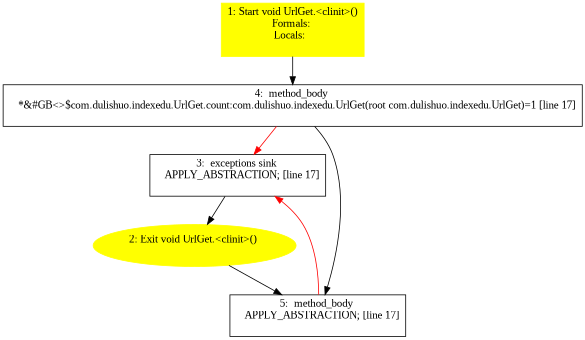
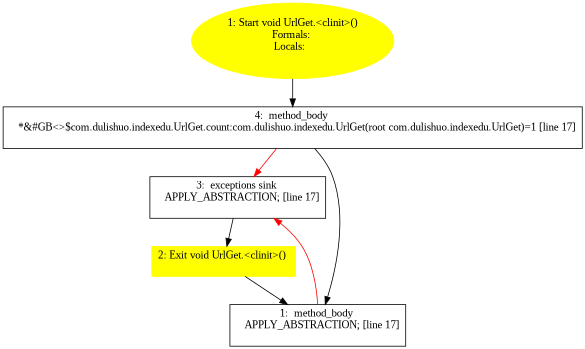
node "1: Start void UrlGet.<clinit>() Formals: Locals:": shape box -> ellipse
node "2: Exit void UrlGet.<clinit>()": shape ellipse -> box
node "5:  method_body APPLY_ABSTRACTION; [line 17]": label "5:  method_body APPLY_ABSTRACTION; [line 17]" -> "1:  method_body APPLY_ABSTRACTION; [line 17]"
